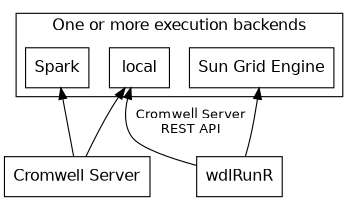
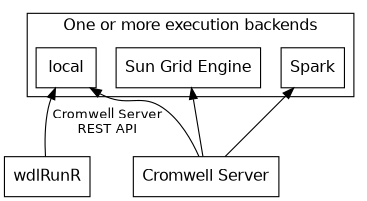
edge "wdlRunR" -> "Sun Grid Engine": now "Cromwell Server" -> "Sun Grid Engine"
